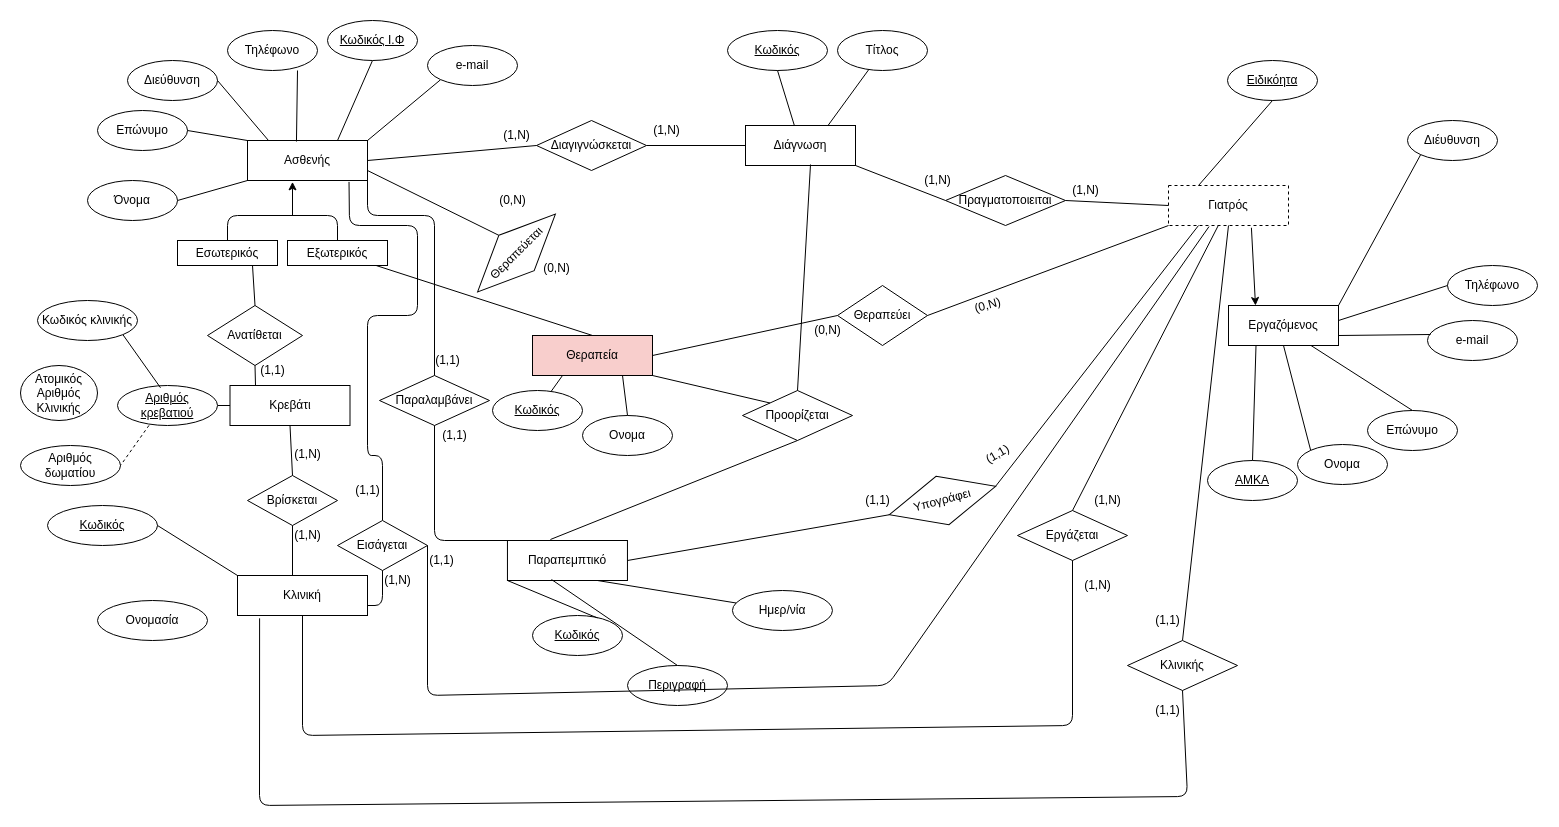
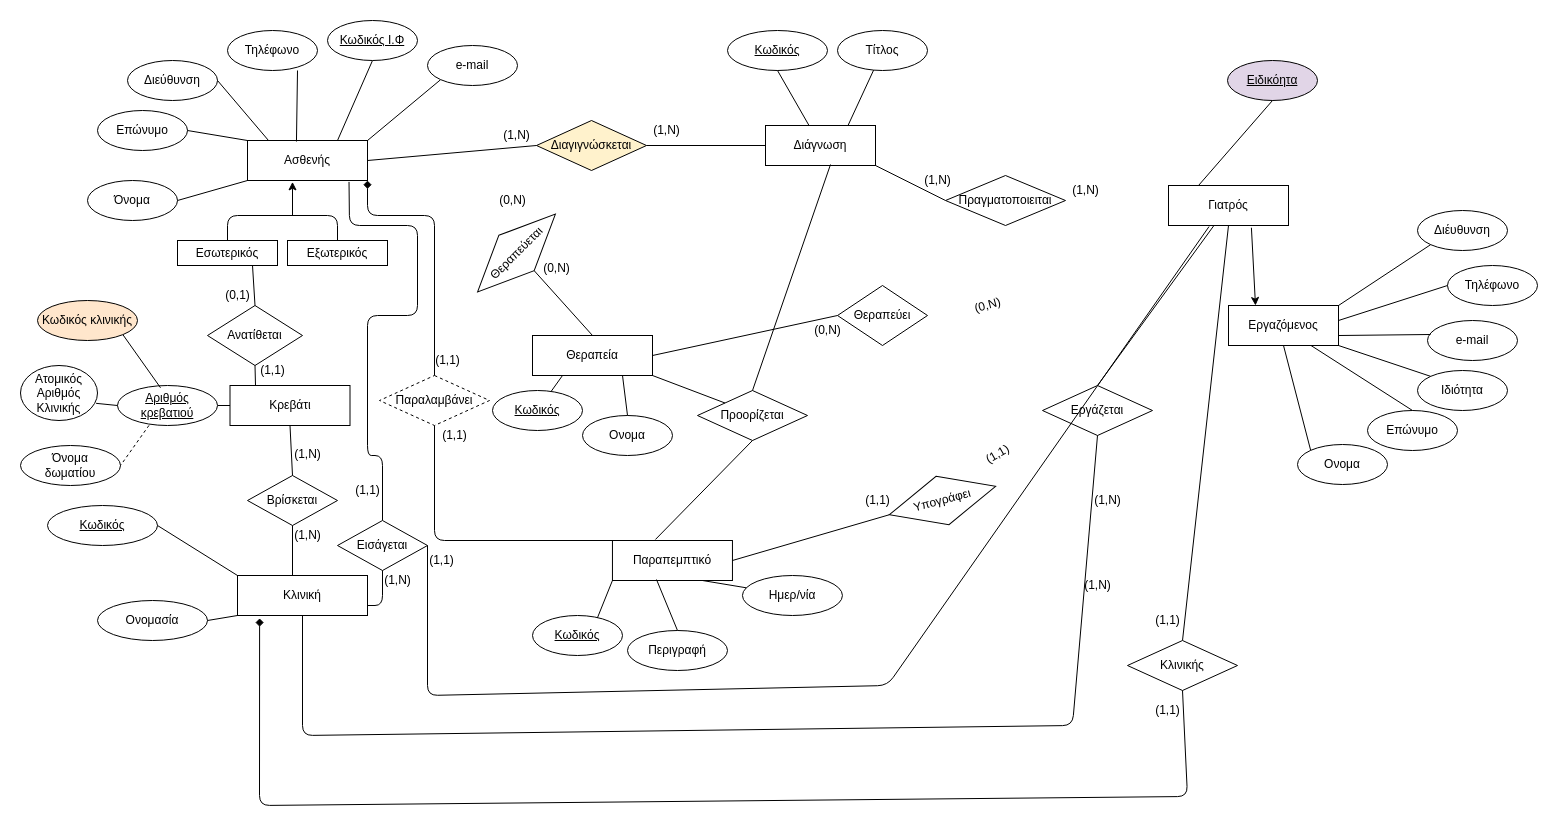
node "Ειδικόητα": fillcolor #ffffff -> #e1d5e7
node "Διέυθυνση": moved (1453, 141) -> (1463, 231)
node "Διαγιγνώσκεται": fillcolor #ffffff -> #fff2cc
node "Διάγνωση": moved (801, 146) -> (821, 146)
edge "Ασθενής" -- "Παραλαμβάνει": arrowhead none -> diamond
edge "Ασθενής" -- "Θεραπεύεται": removed
edge "Πραγματοποιειται" -- "Γιατρός": removed
node "Γιατρός": style dashed -> solid
edge "Γιατρός" -- "Θεραπεύει": removed
node "(0,1)": added
edge "Εξωτερικός" -- "Θεραπεία": now "Θεραπεύεται" -- "Θεραπεία"
node "Κωδικός κλινικής": fillcolor #ffffff -> #ffe6cc
node "Θεραπεία": fillcolor #f8cecc -> #ffffff
edge "Γιατρός" -- "Υπογράφει": removed
edge "Εργαζόμενος" -- "Ιδιότητα": added
node "Ιδιότητα": added
node "Παραλαμβάνει": style solid -> dashed
edge "Εργαζόμενος" -- "ΑΜΚΑ": removed
edge "Ατομικός Αριθμός Κλινικής" -- "Αριθμός κρεβατιού": added
node "Προορίζεται": moved (798, 416) -> (753, 416)
node "Αριθμός δωματίου": label "Αριθμός δωματίου" -> "Όνομα δωματίου"
node "ΑΜΚΑ": removed
node "Εργάζεται": moved (1073, 536) -> (1098, 411)
node "Παραπεμπτικό": moved (567, 561) -> (672, 561)
node "Ημερ/νία": moved (782, 611) -> (792, 596)
edge "Κλινική" -- "Ονομασία": added
edge "Κλινική" -- "Κλινικής": arrowhead none -> diamond
node "Περιγραφή": moved (678, 686) -> (678, 651)
